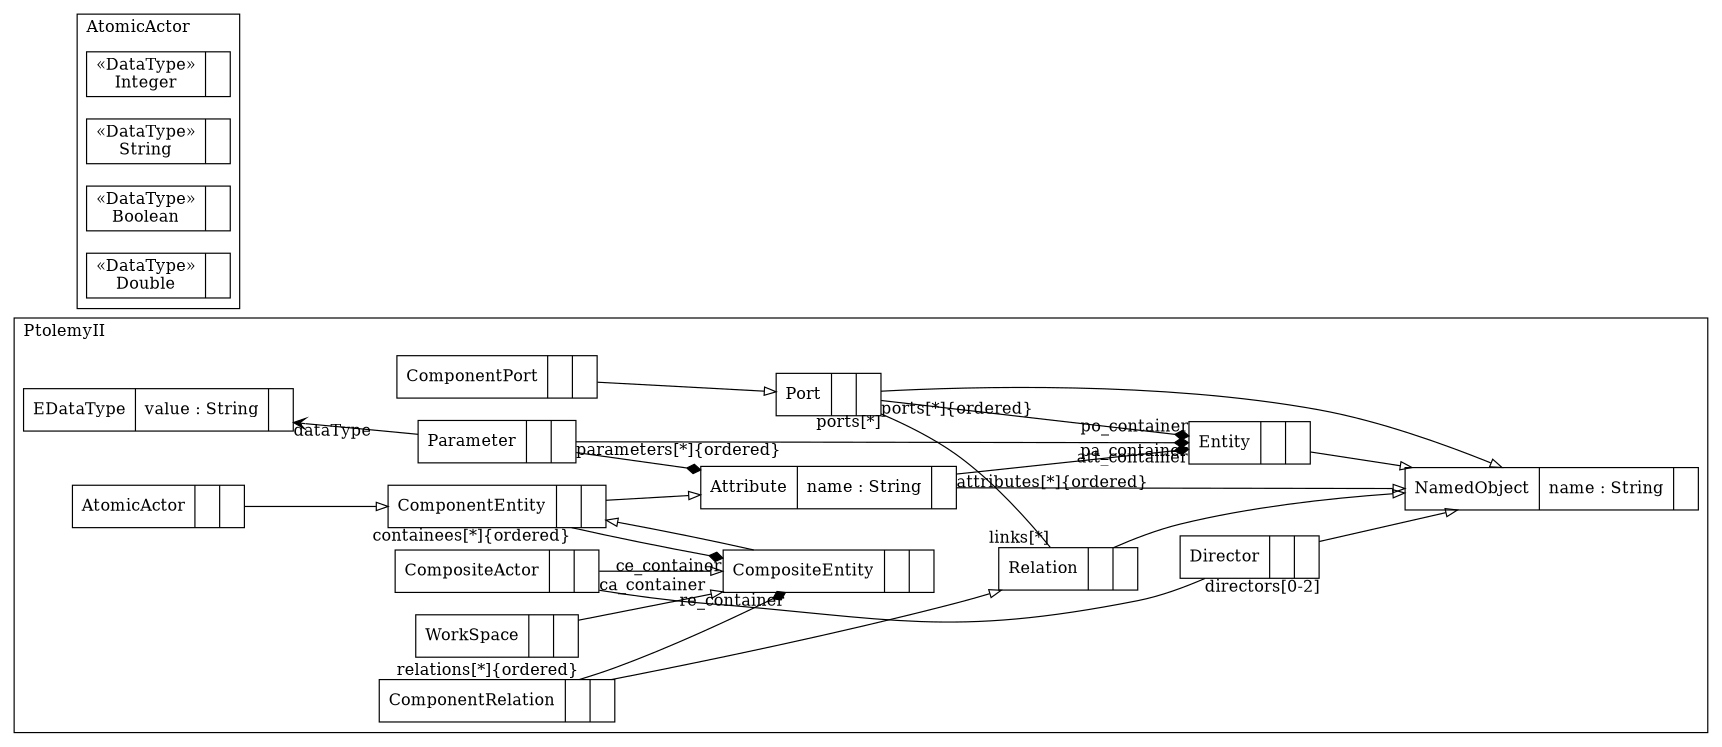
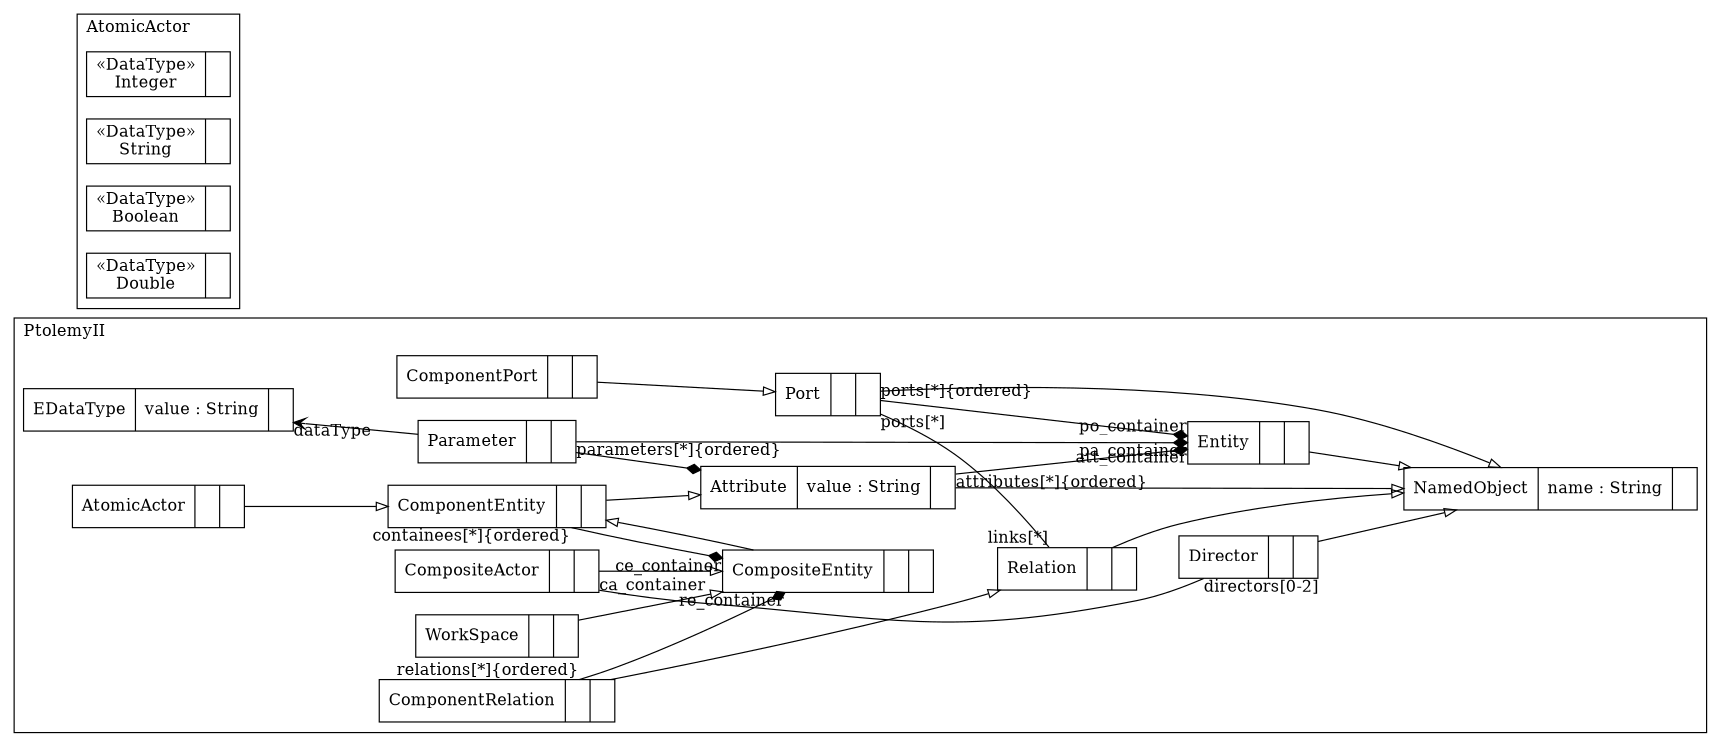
node "Attribute": text "name : String" -> "value : String"
